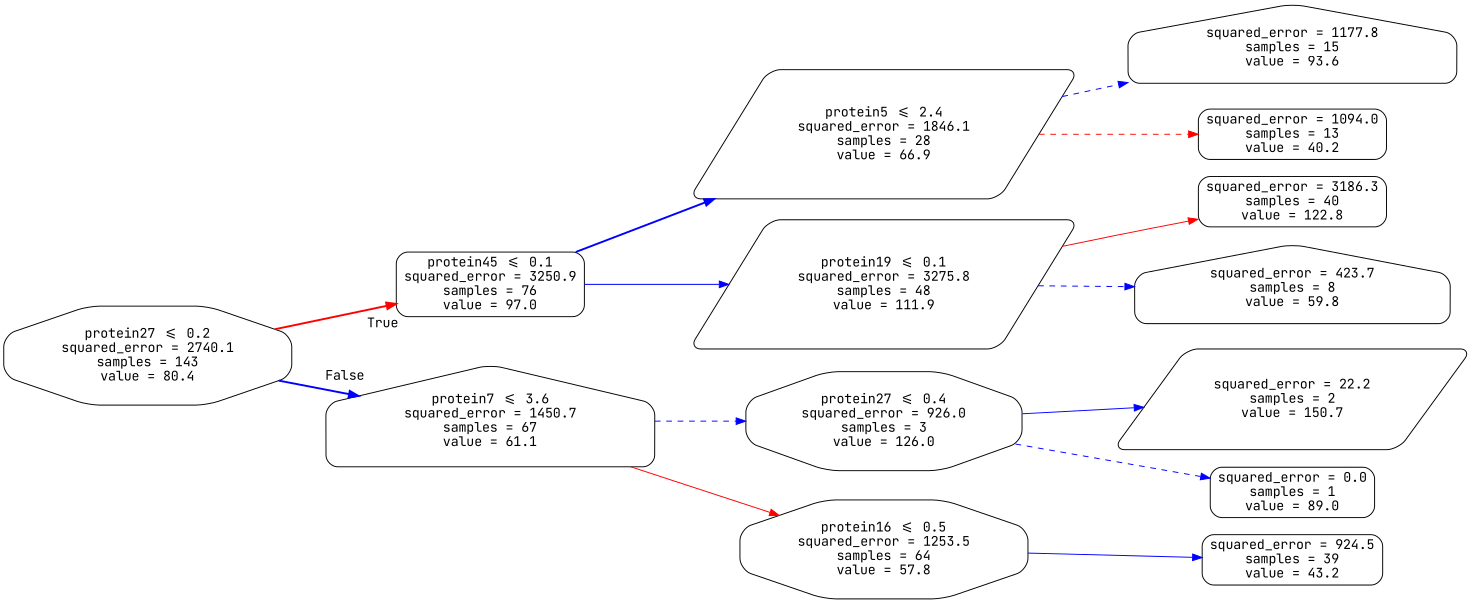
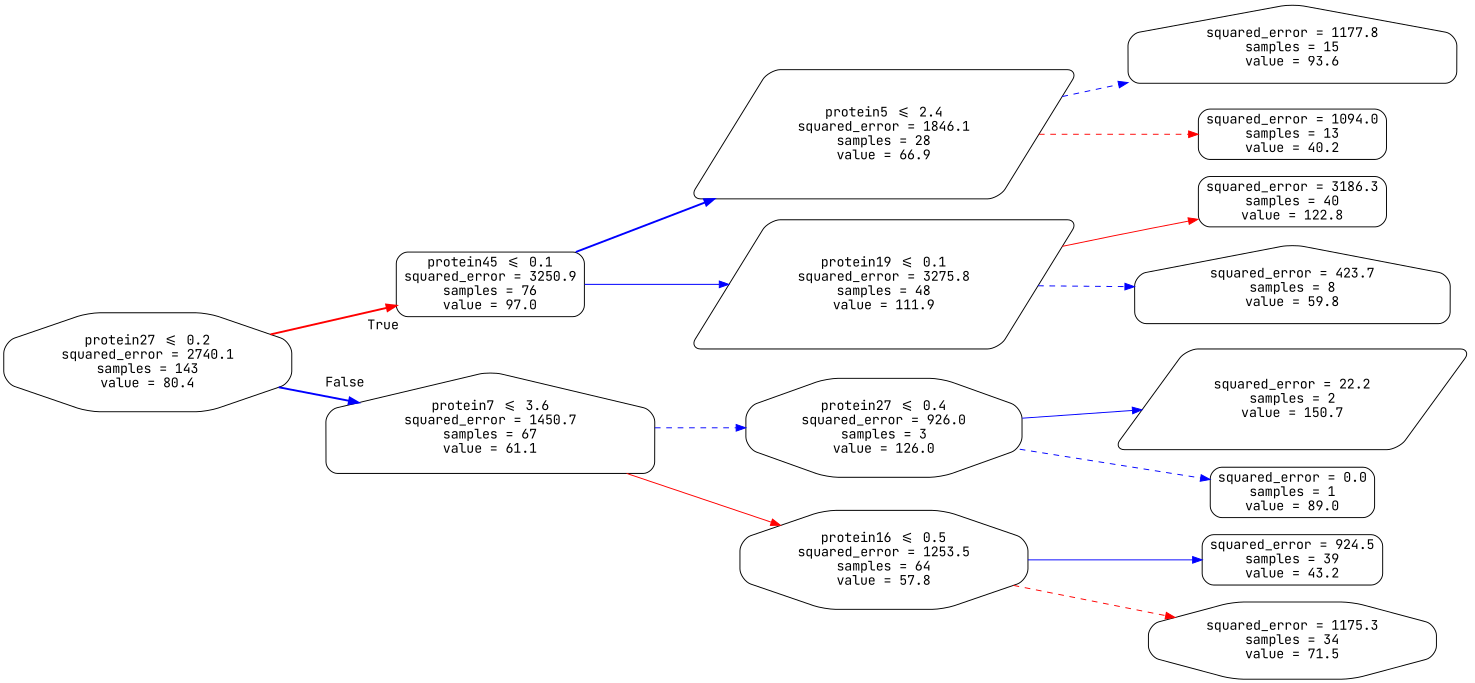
node "squared_error = 1175.3 samples = 34 value = 71.5": added
